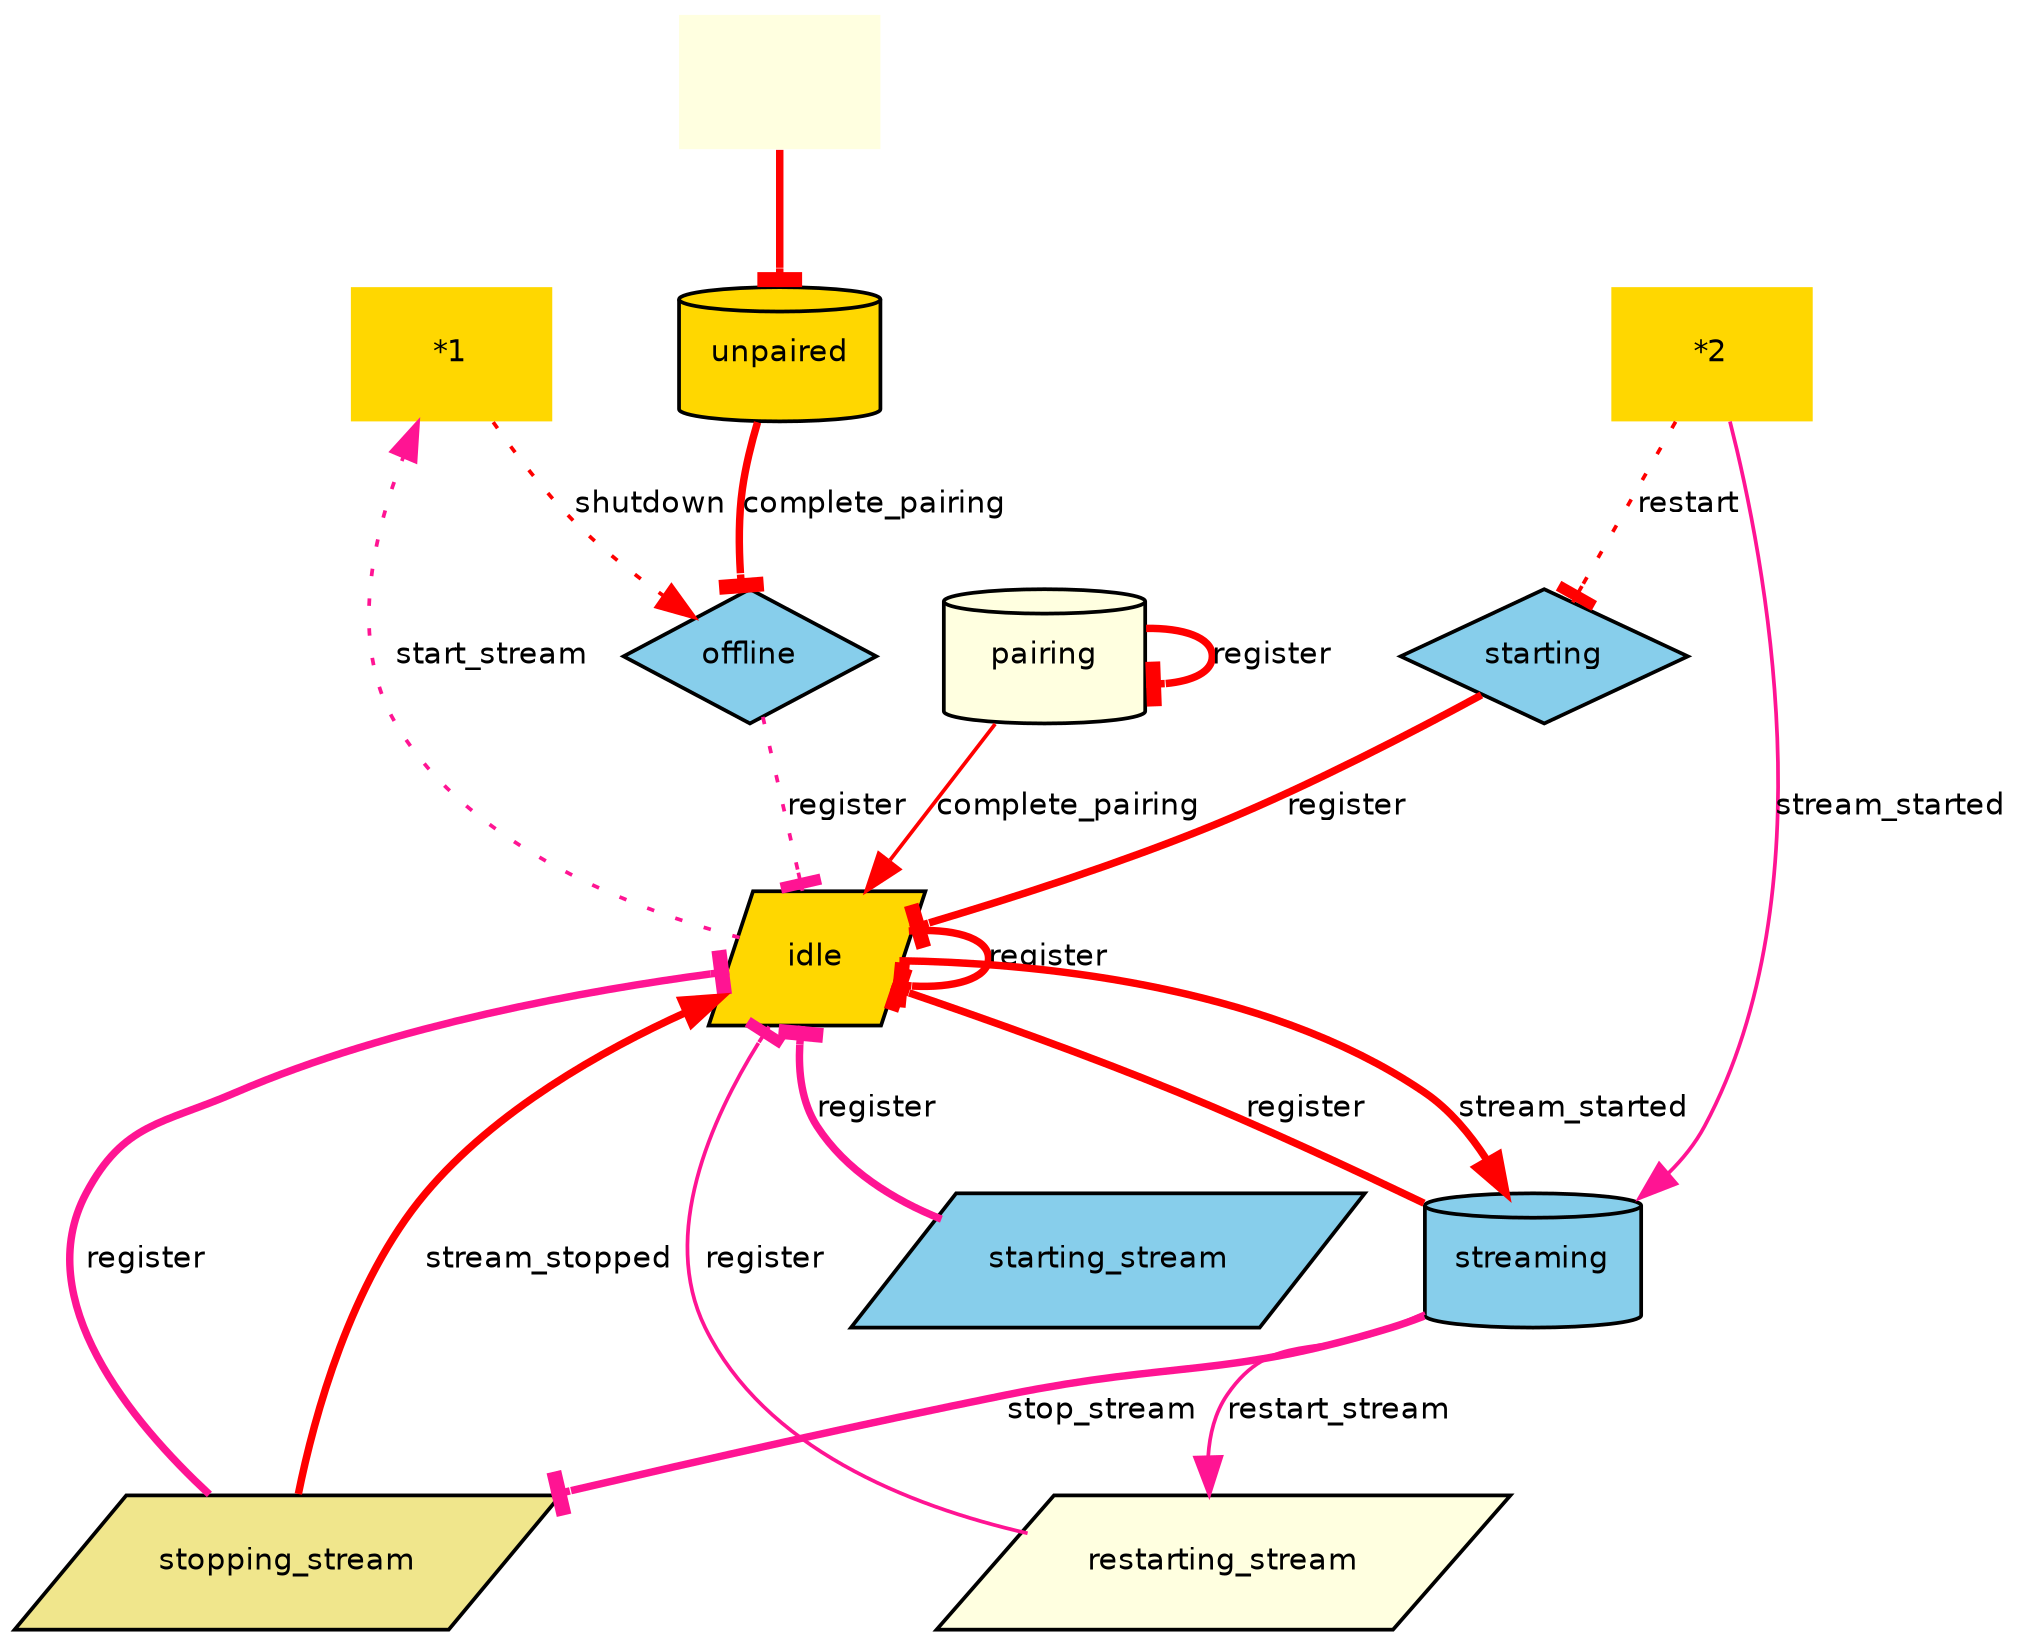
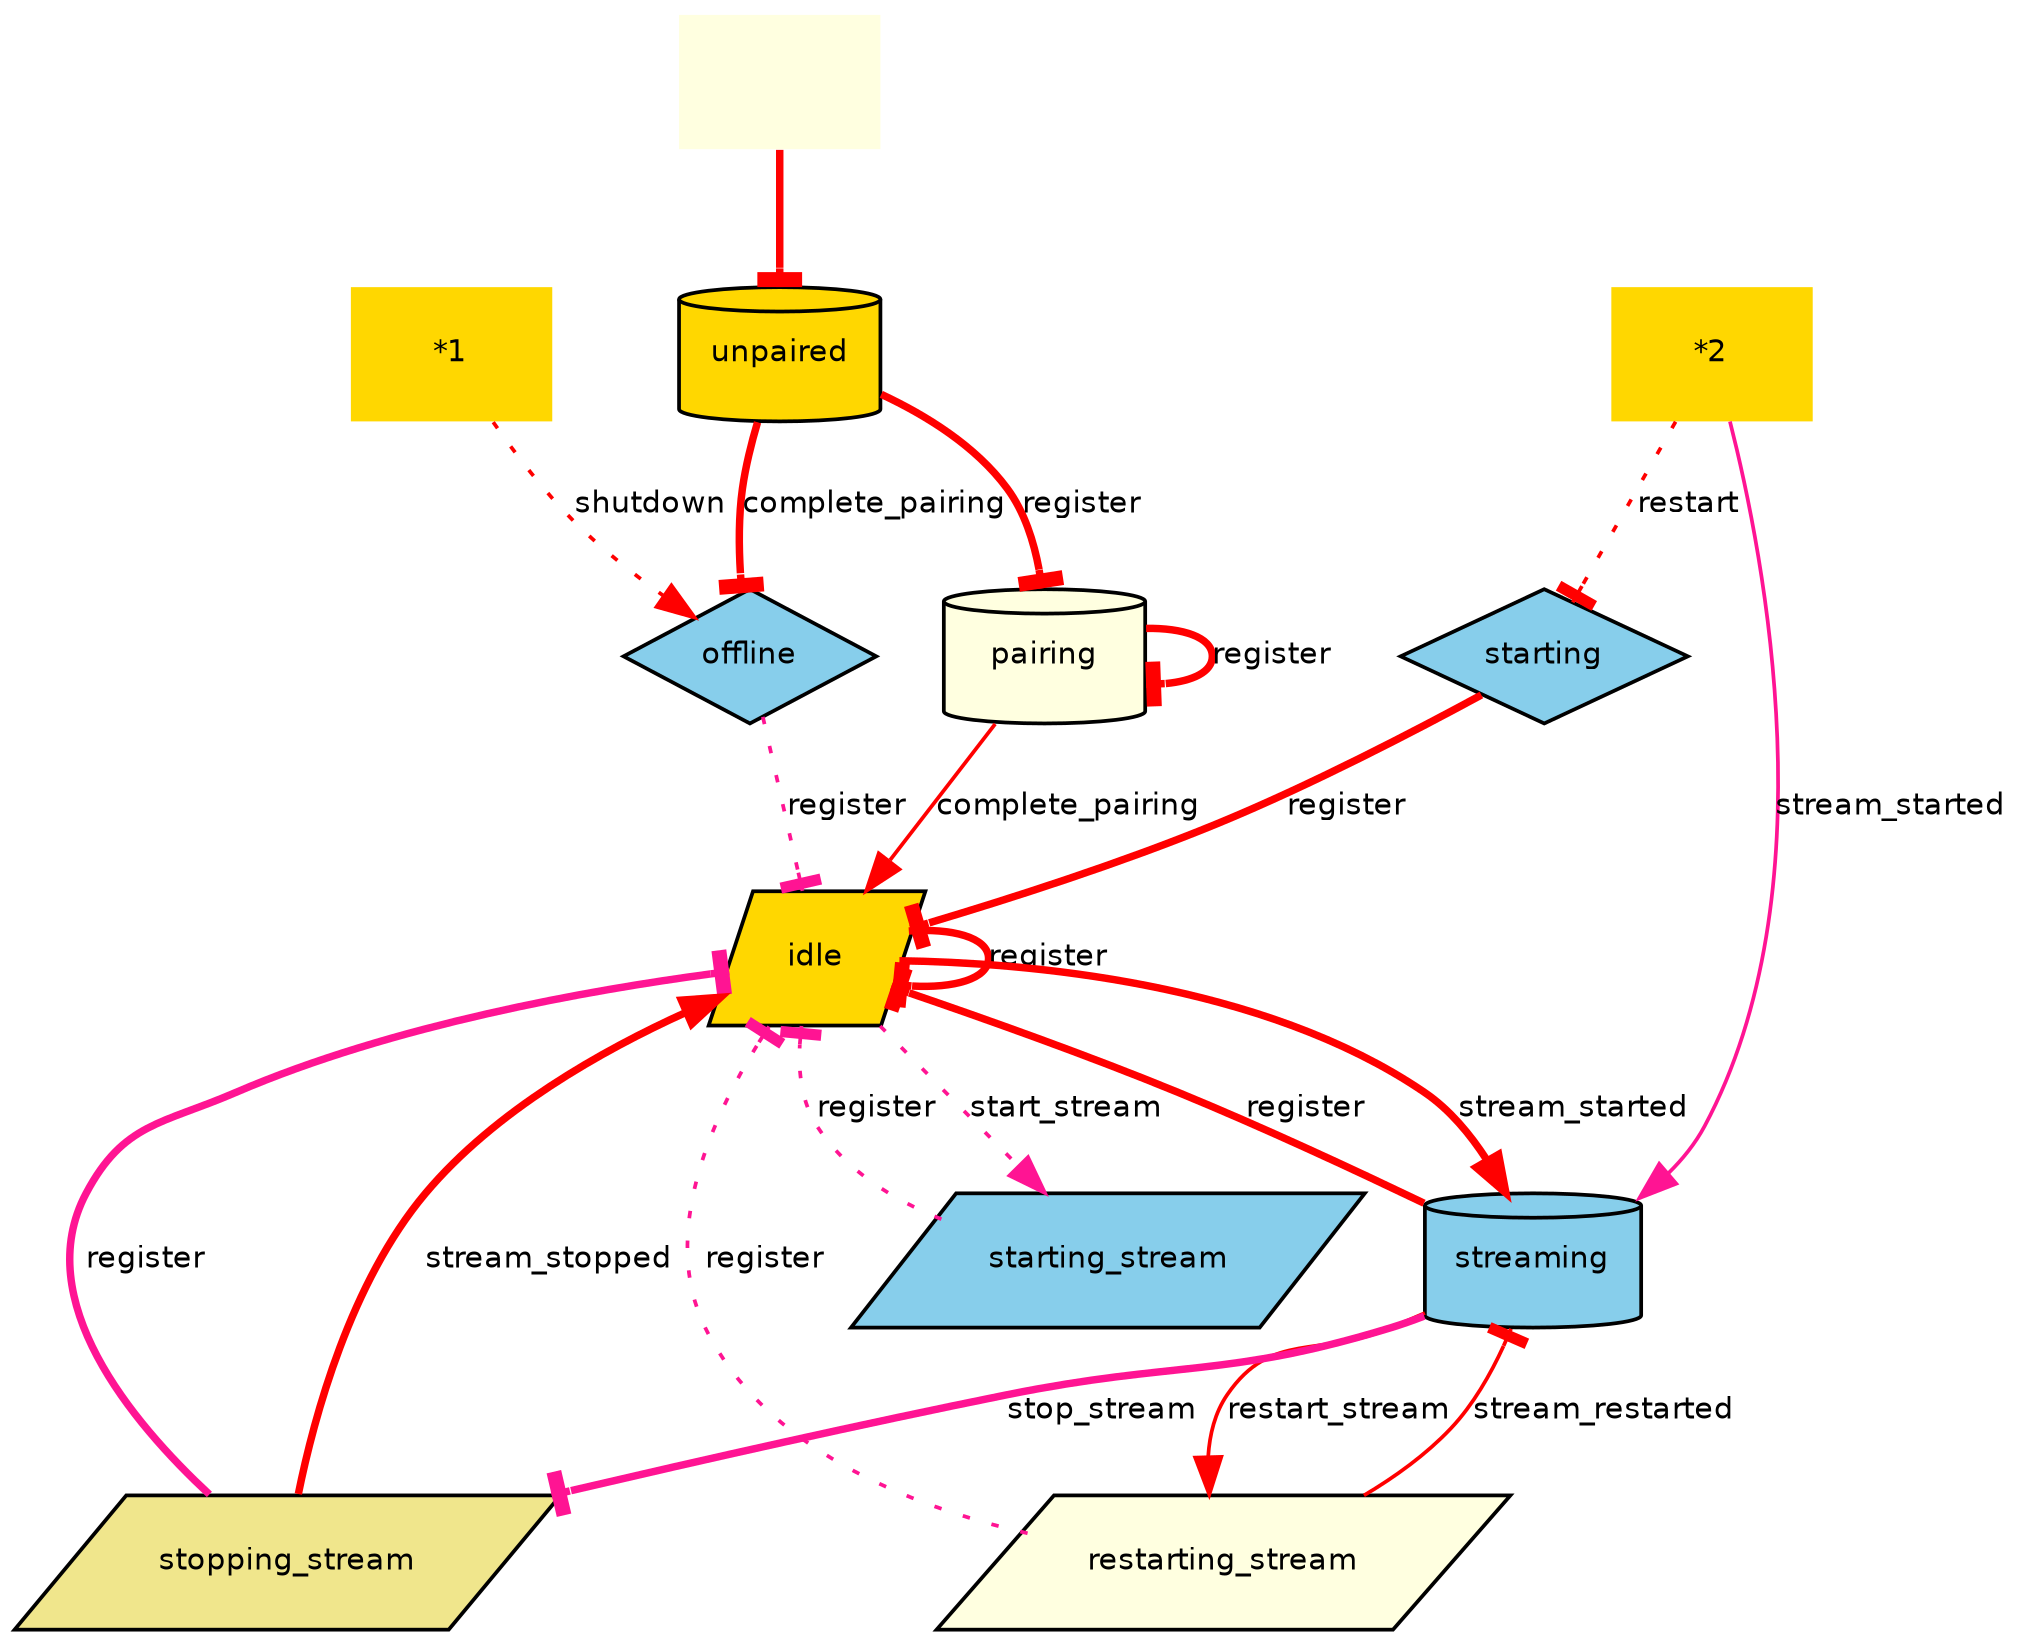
edge "unpaired" -> "pairing": added, label "register"
edge "idle" -> "*1": now "idle" -> "starting_stream"
edge "starting_stream" -> "idle": style bold -> dotted
edge "restarting_stream" -> "idle": style solid -> dotted
edge "streaming" -> "restarting_stream": color deeppink -> red
edge "restarting_stream" -> "streaming": added, label "stream_restarted"
